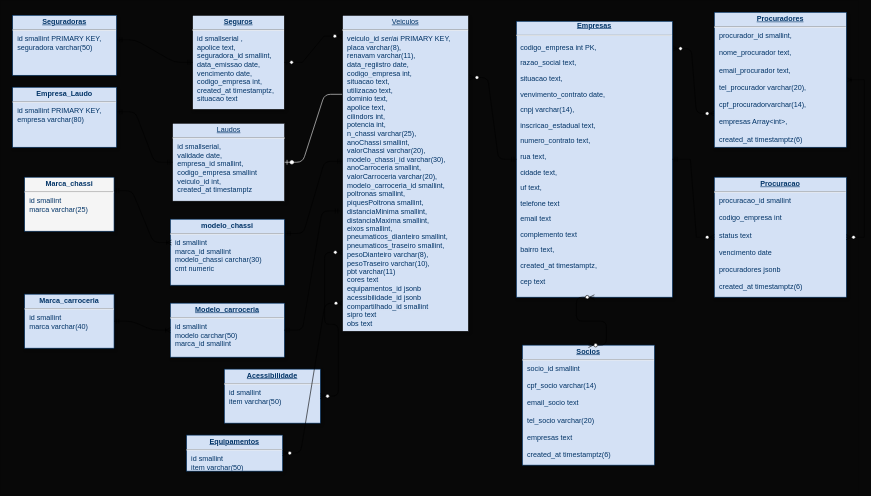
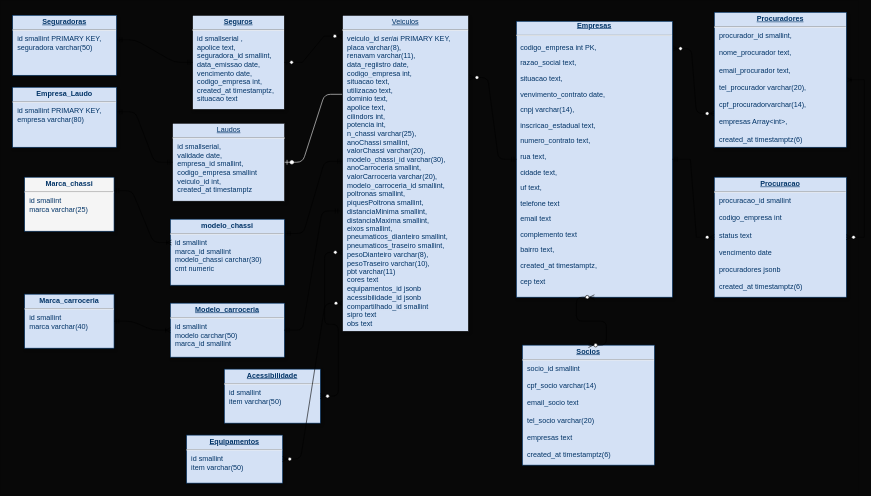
node "Equipamentos id smallint item varchar(50)": size 96x36 -> 96x48
